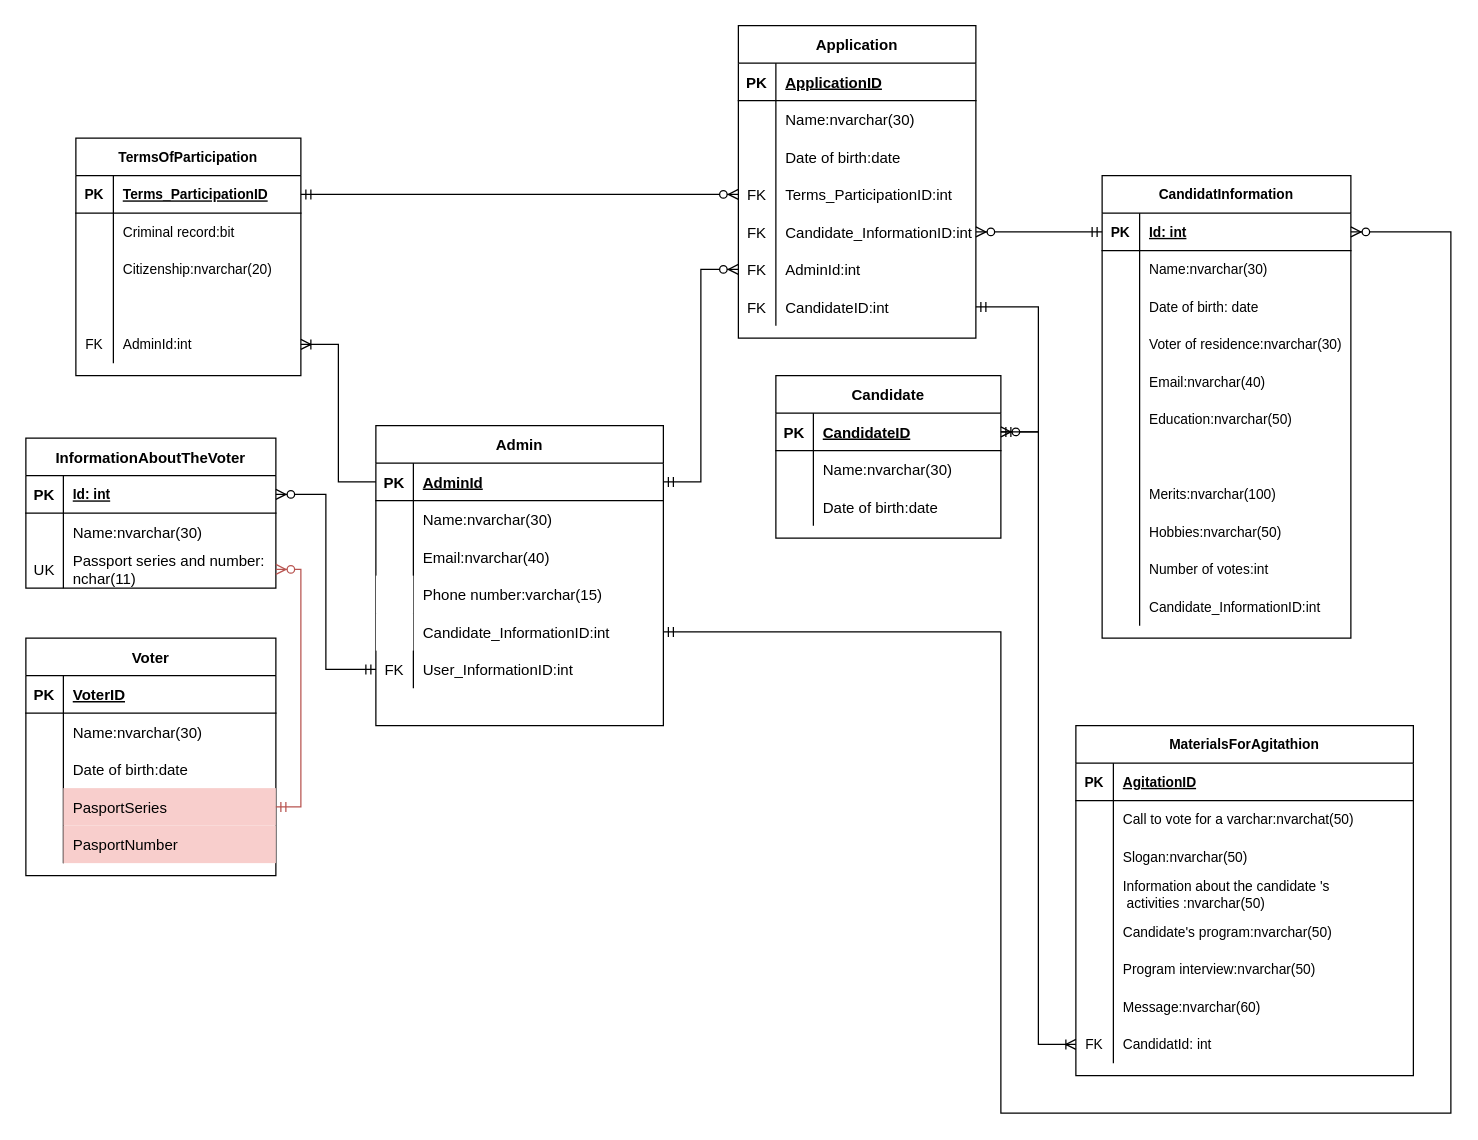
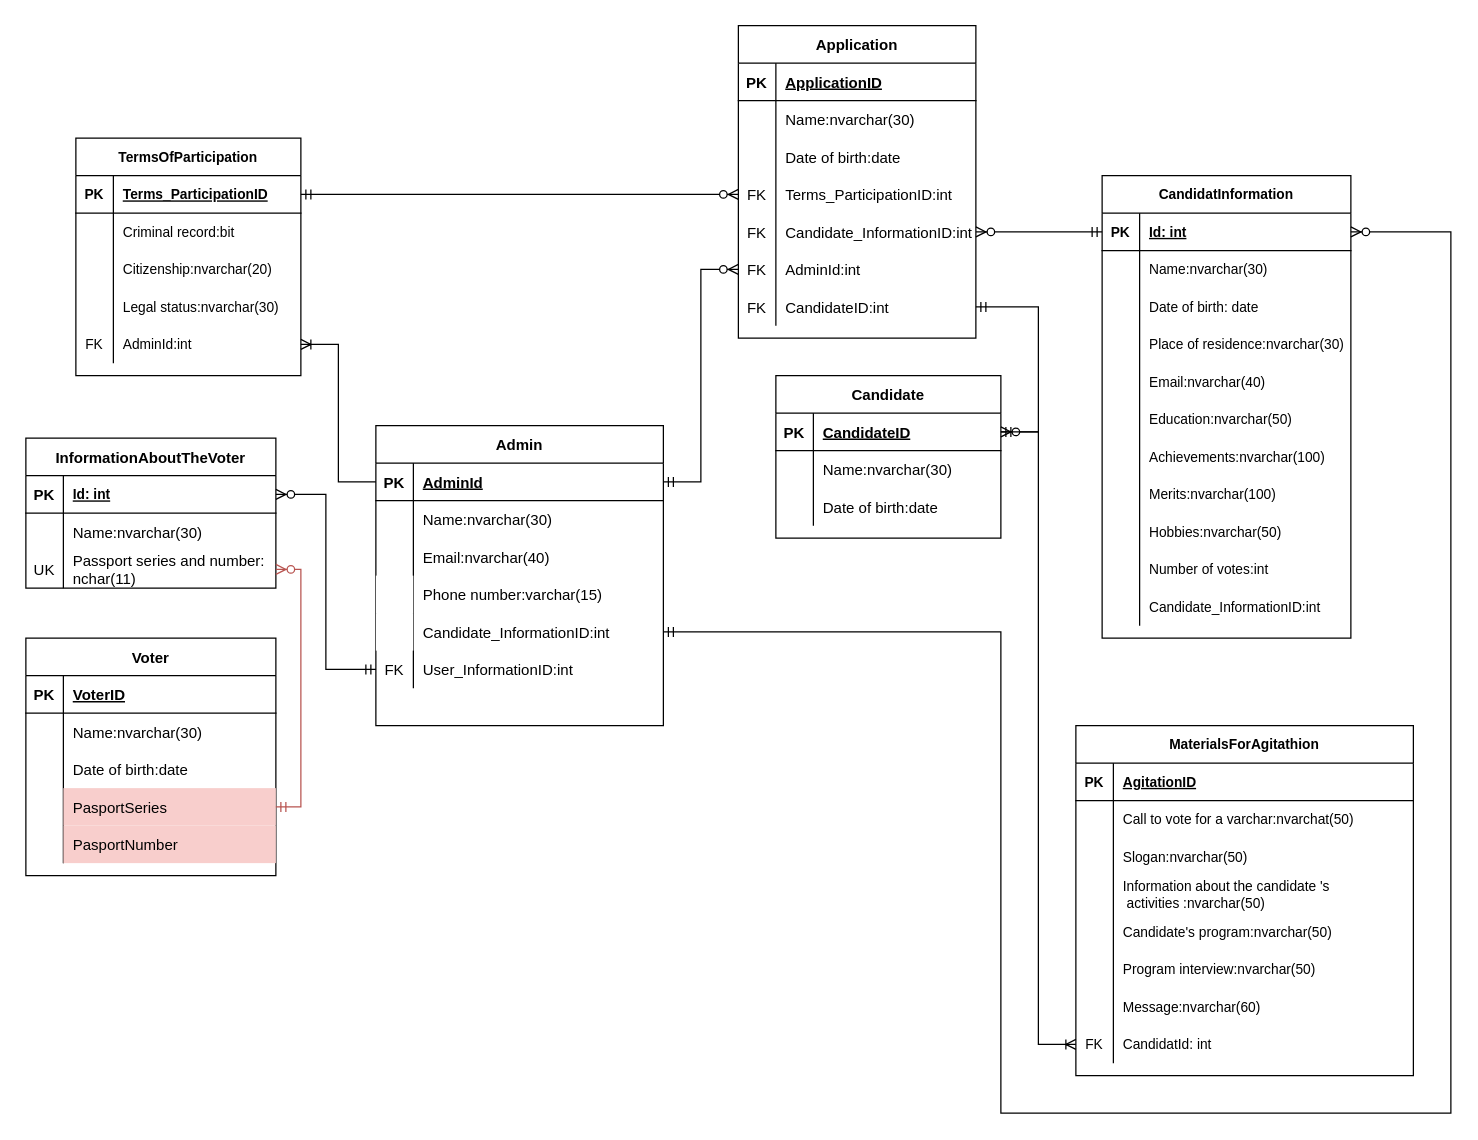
node "Legal status:nvarchar(30)": added
node "Voter of residence:nvarchar(30)": label "Voter of residence:nvarchar(30)" -> "Place of residence:nvarchar(30)"
node "Achievements:nvarchar(100)": added
